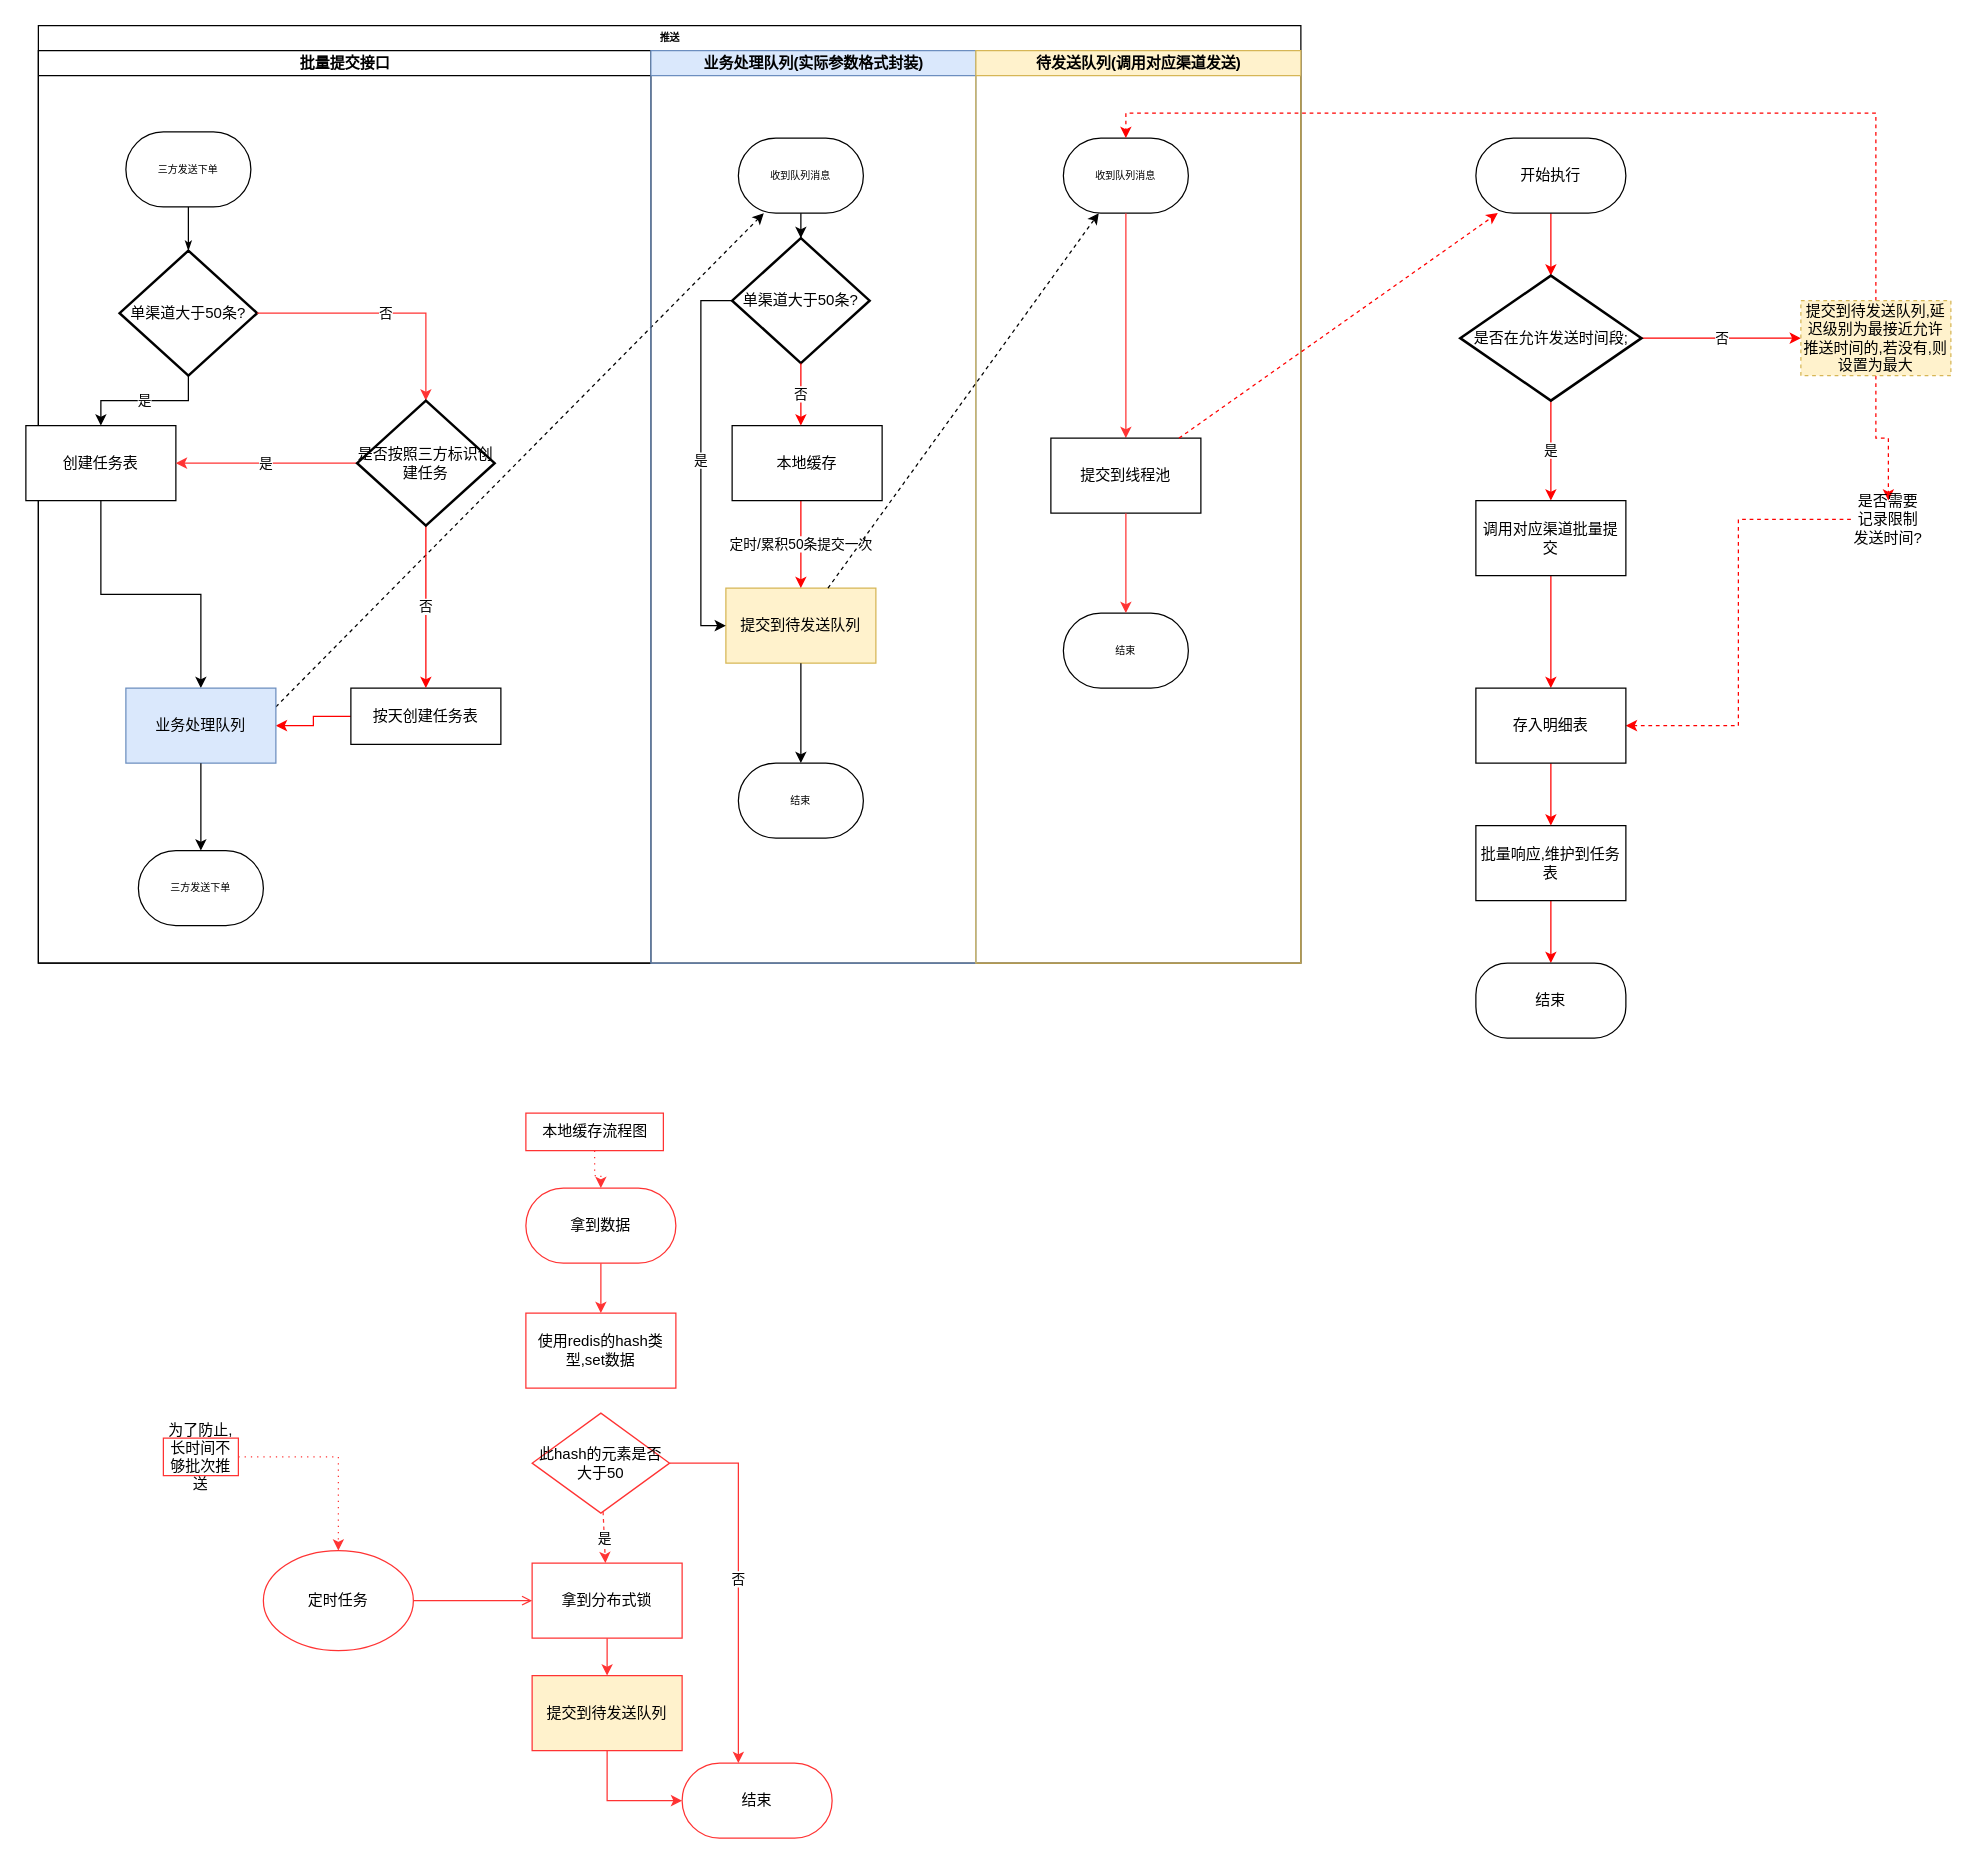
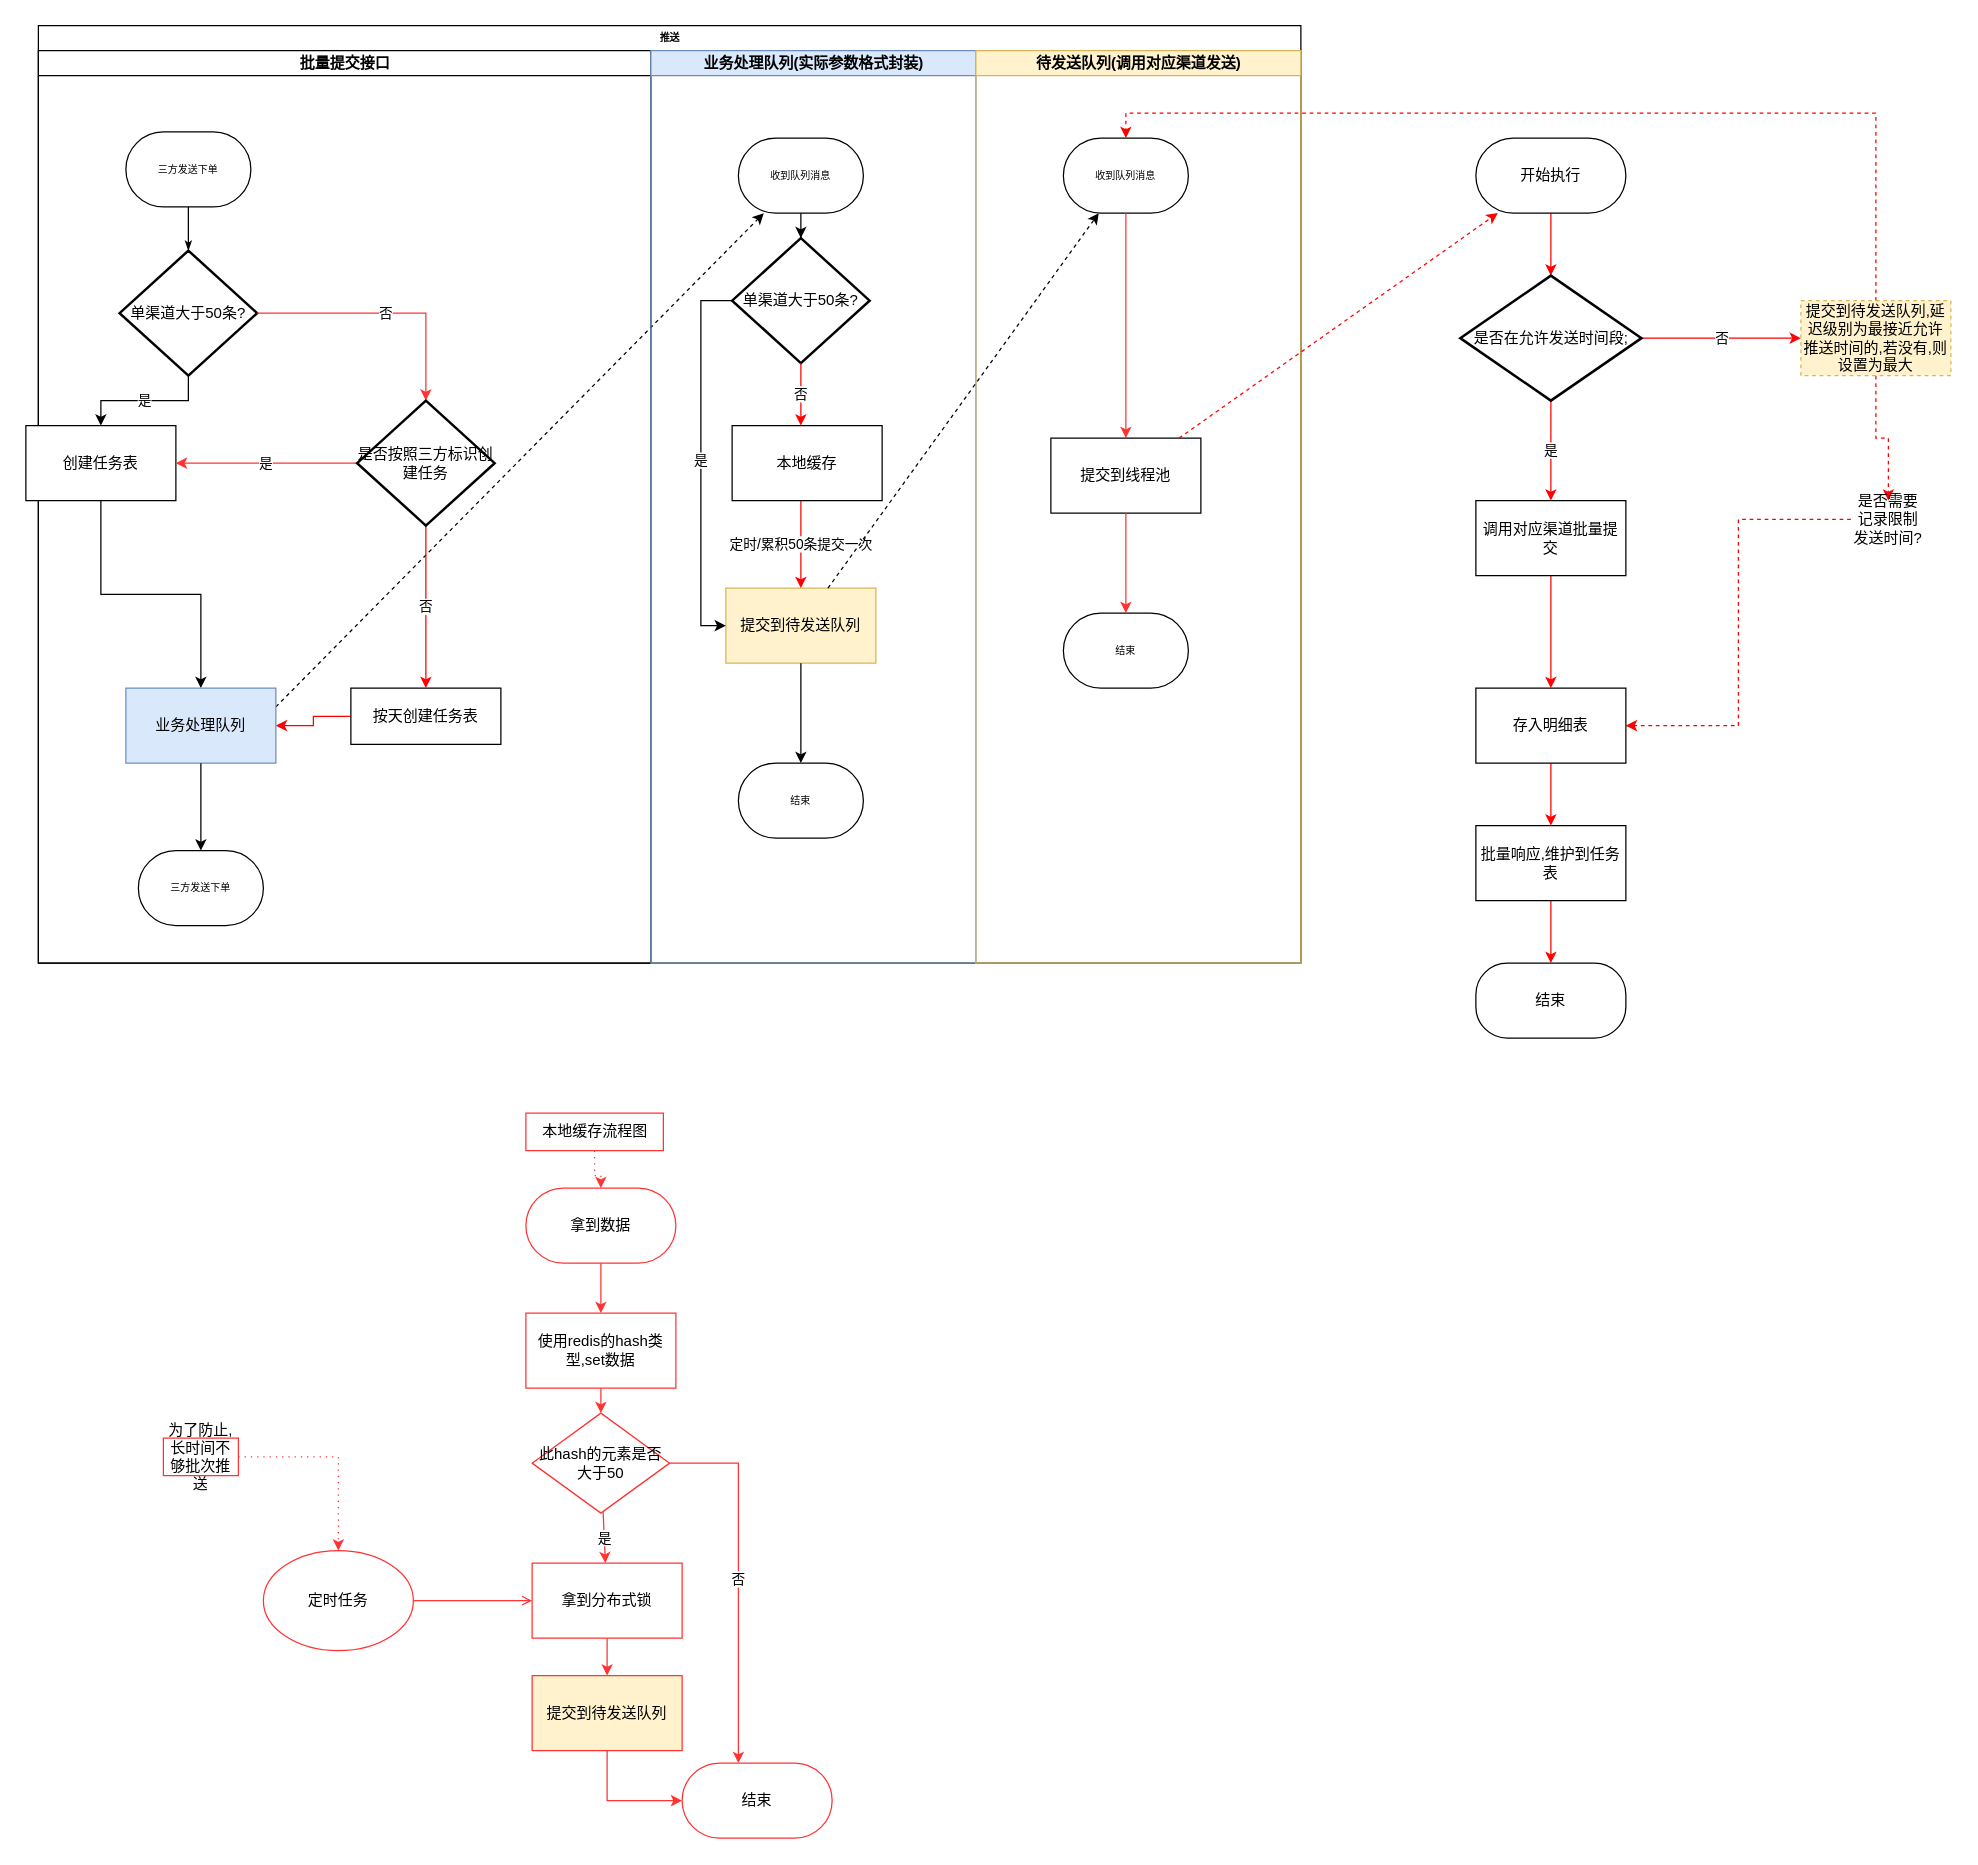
edge "使用redis的hash类型,set数据" -> "此hash的元素是否大于50": added
edge "此hash的元素是否大于50" -> "拿到分布式锁": style dashed -> solid
